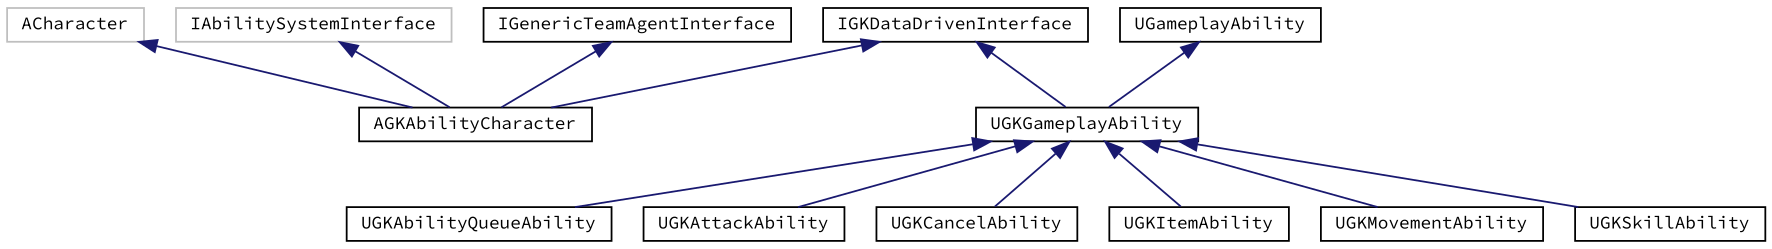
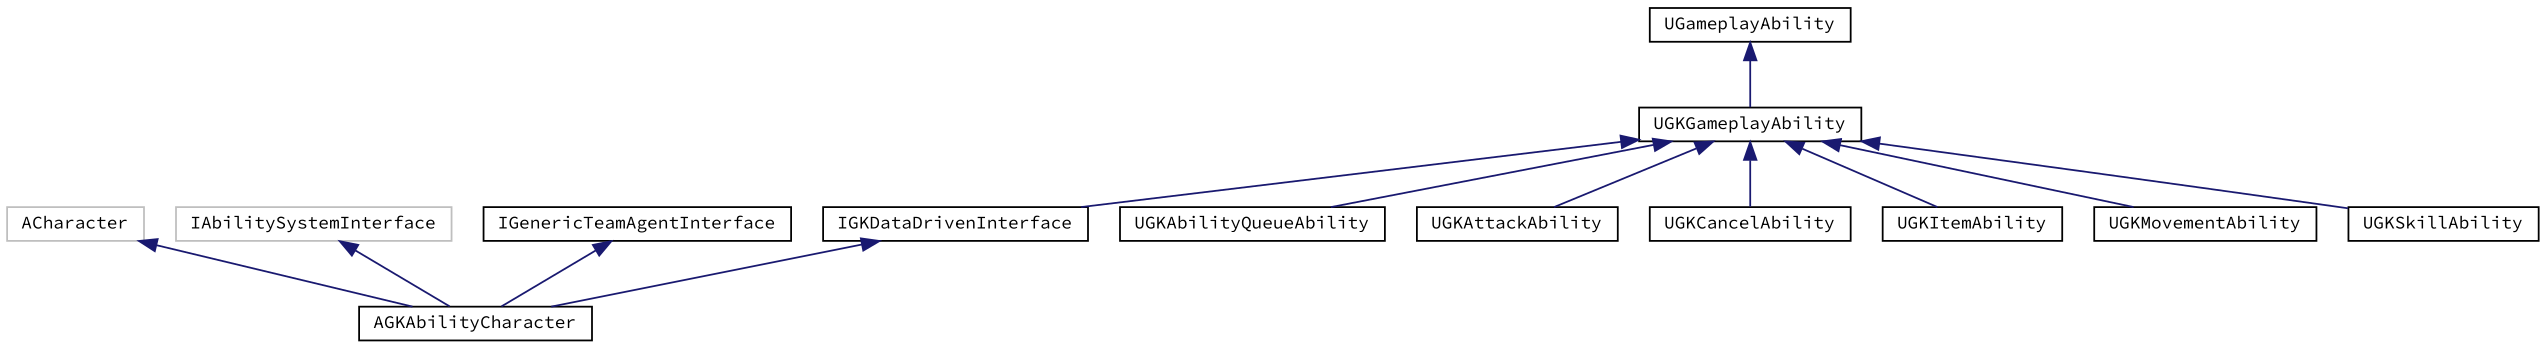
edge "UGKGameplayAbility" -> "IGKDataDrivenInterface": reversed
